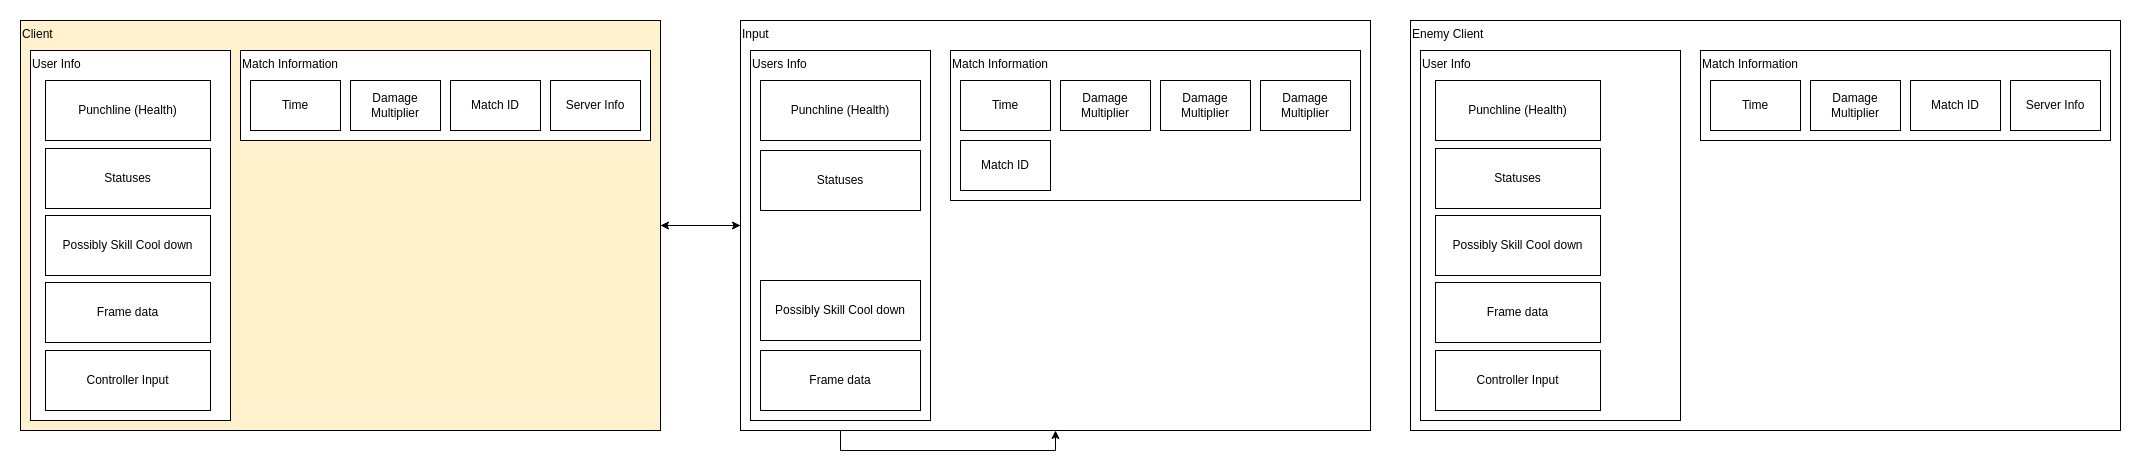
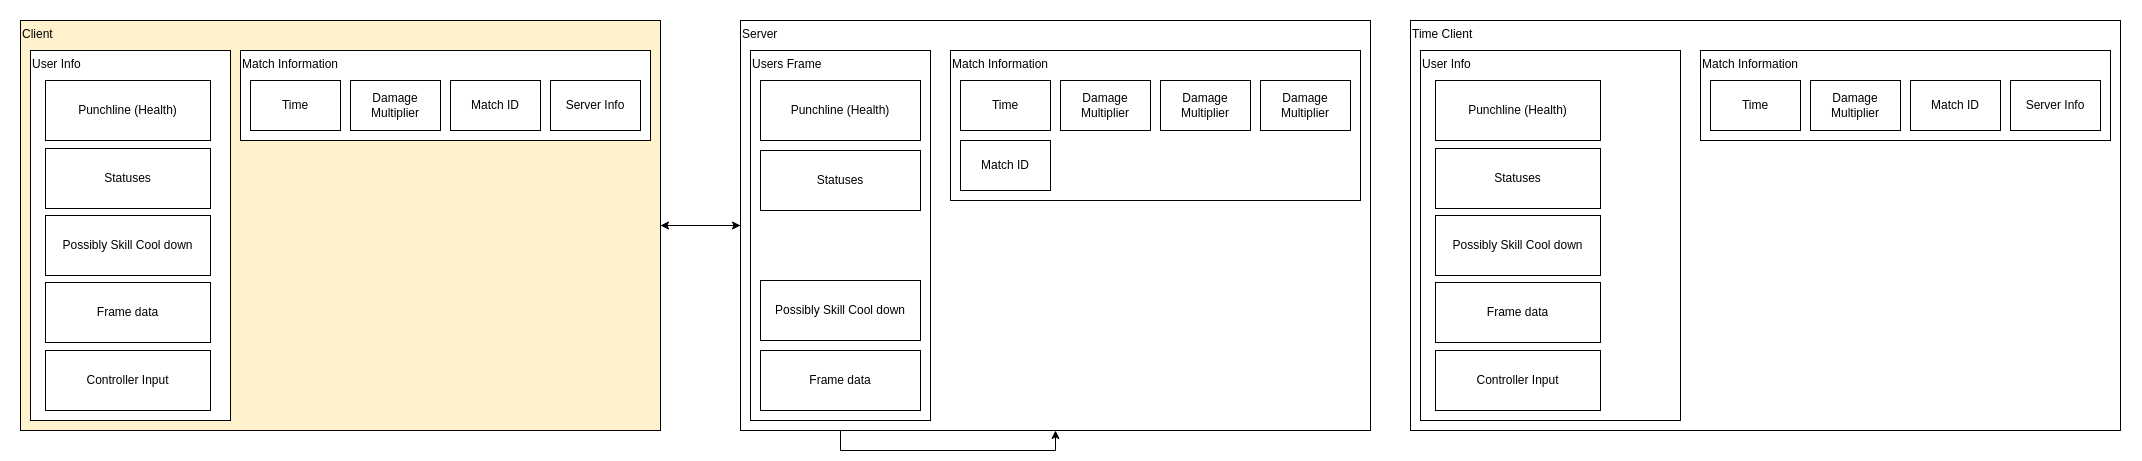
node "Input": label "Input" -> "Server"
node "Enemy Client": label "Enemy Client" -> "Time Client"
node "Users Info": label "Users Info" -> "Users Frame"
